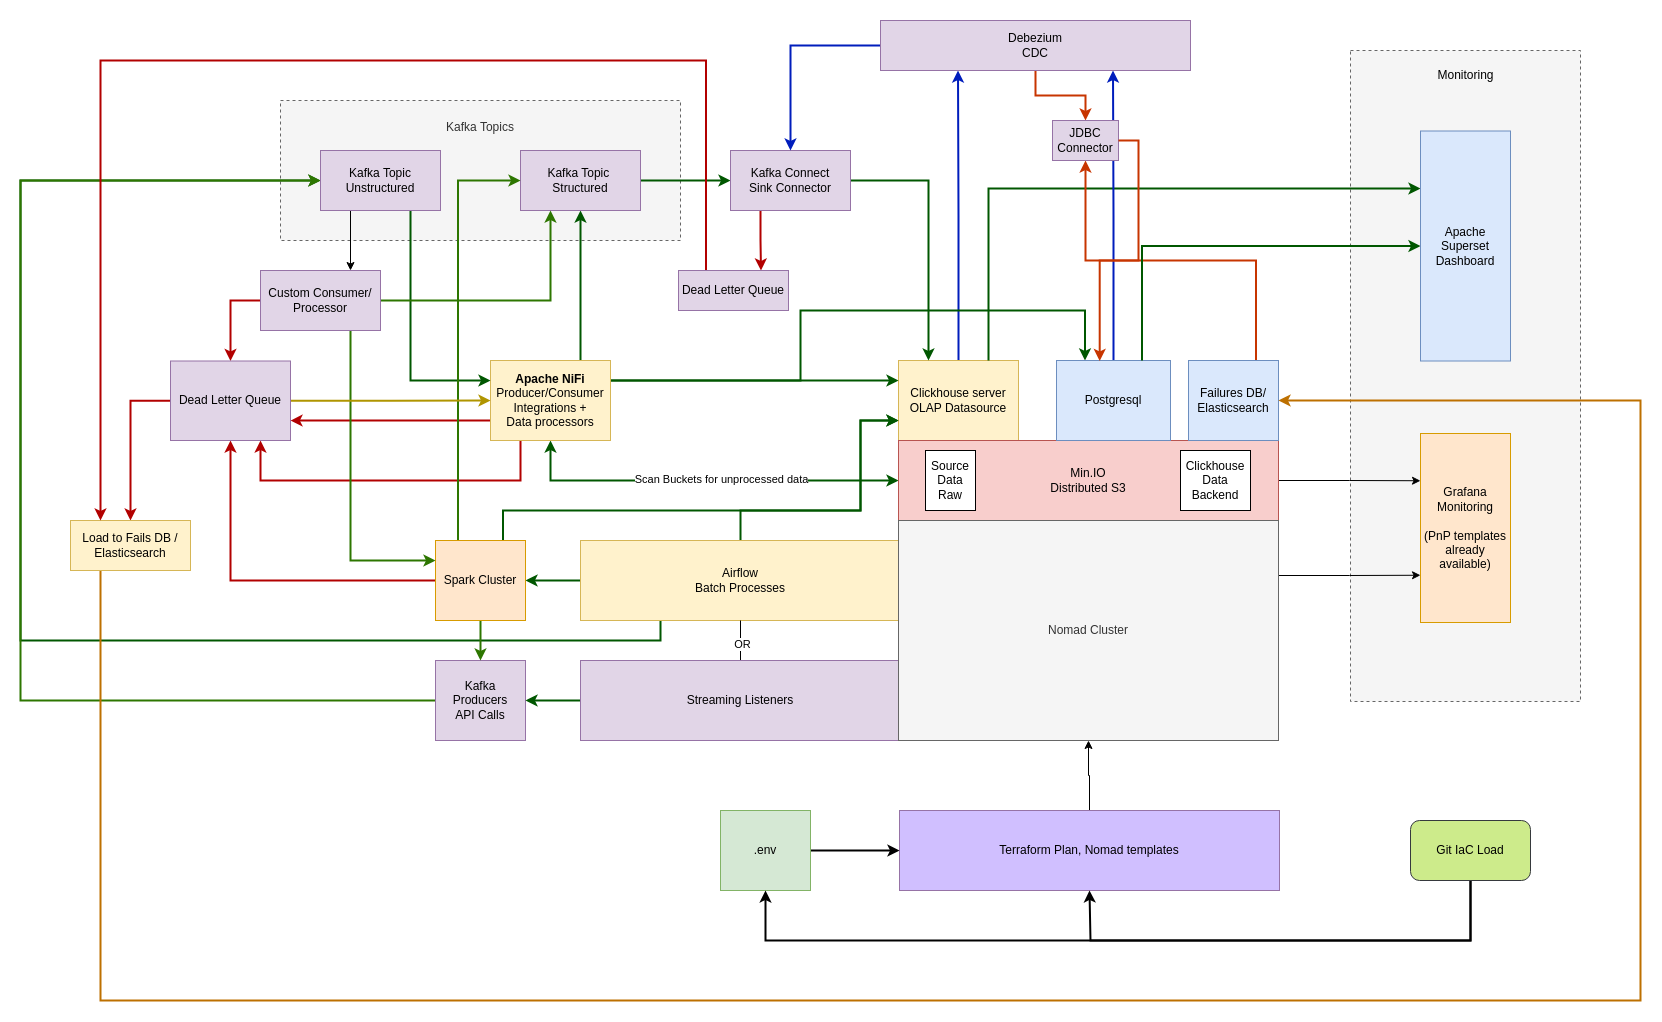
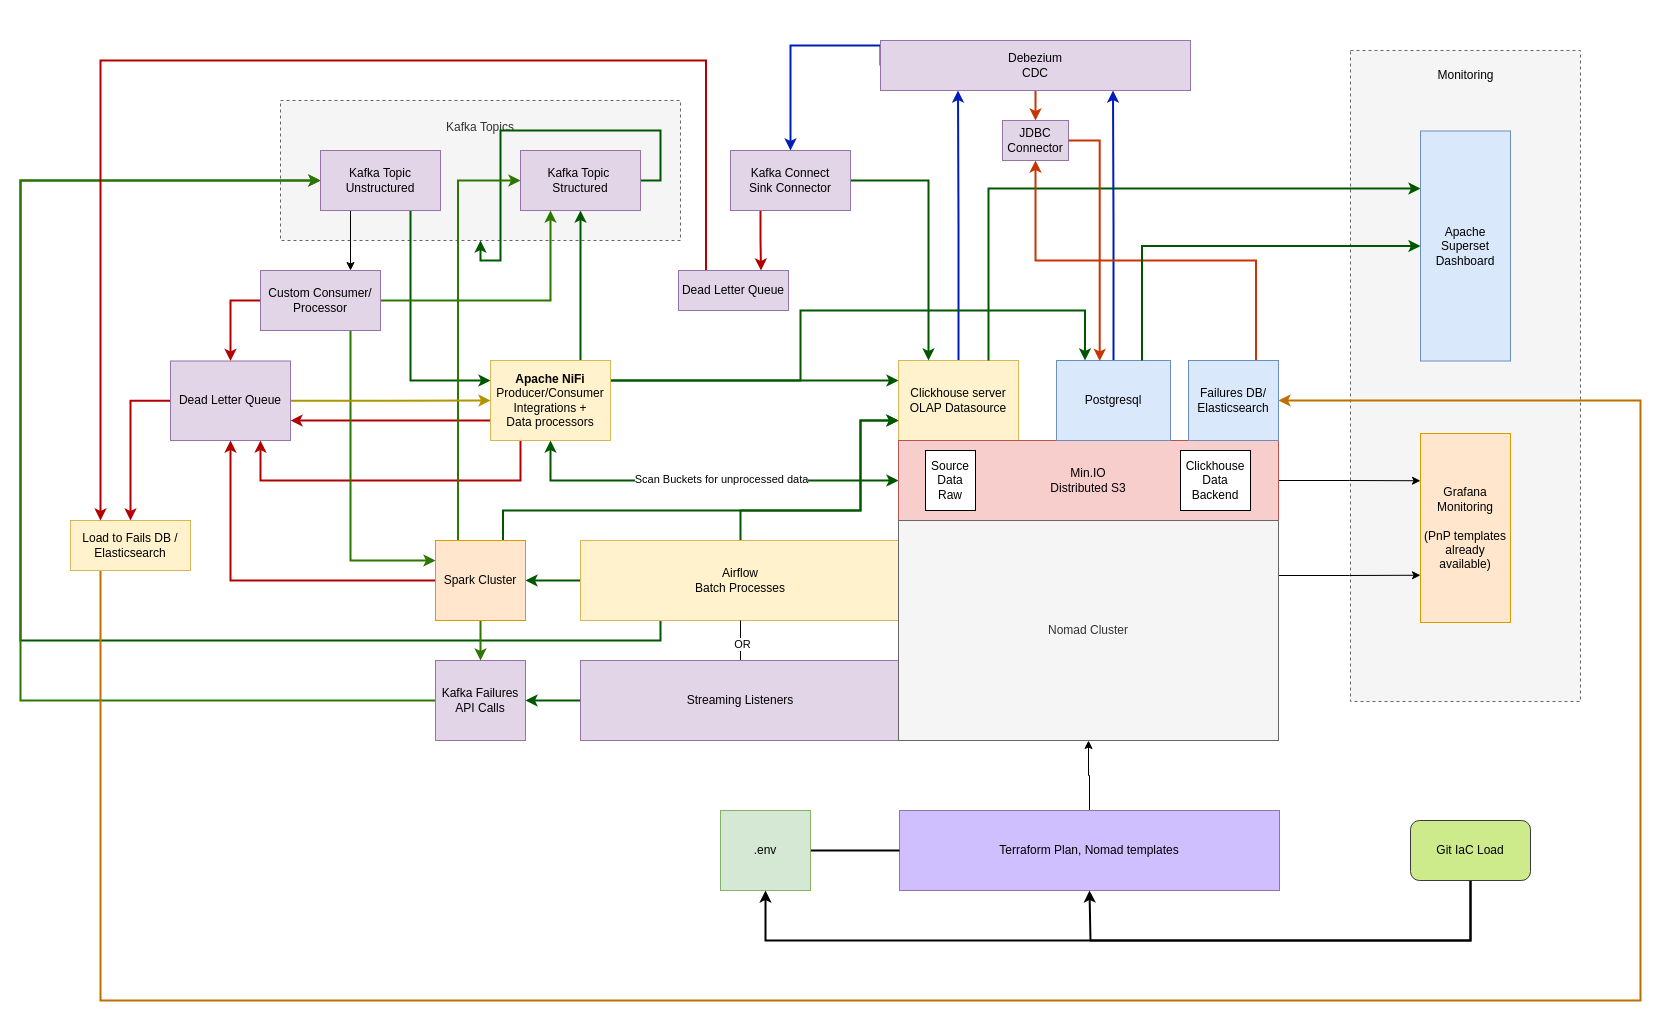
node "Debezium CDC": moved (1036, 46) -> (1036, 66)
node "JDBC Connector": moved (1086, 141) -> (1036, 141)
edge "Kafka Topic Structured" -> "Kafka Connect Sink Connector": now "Kafka Topic Structured" -> "Kafka Topics"
node "Kafka Producers API Calls": label "Kafka Producers API Calls" -> "Kafka Failures API Calls"
edge ".env" -> "Terraform Plan, Nomad templates": arrowhead classic -> none
